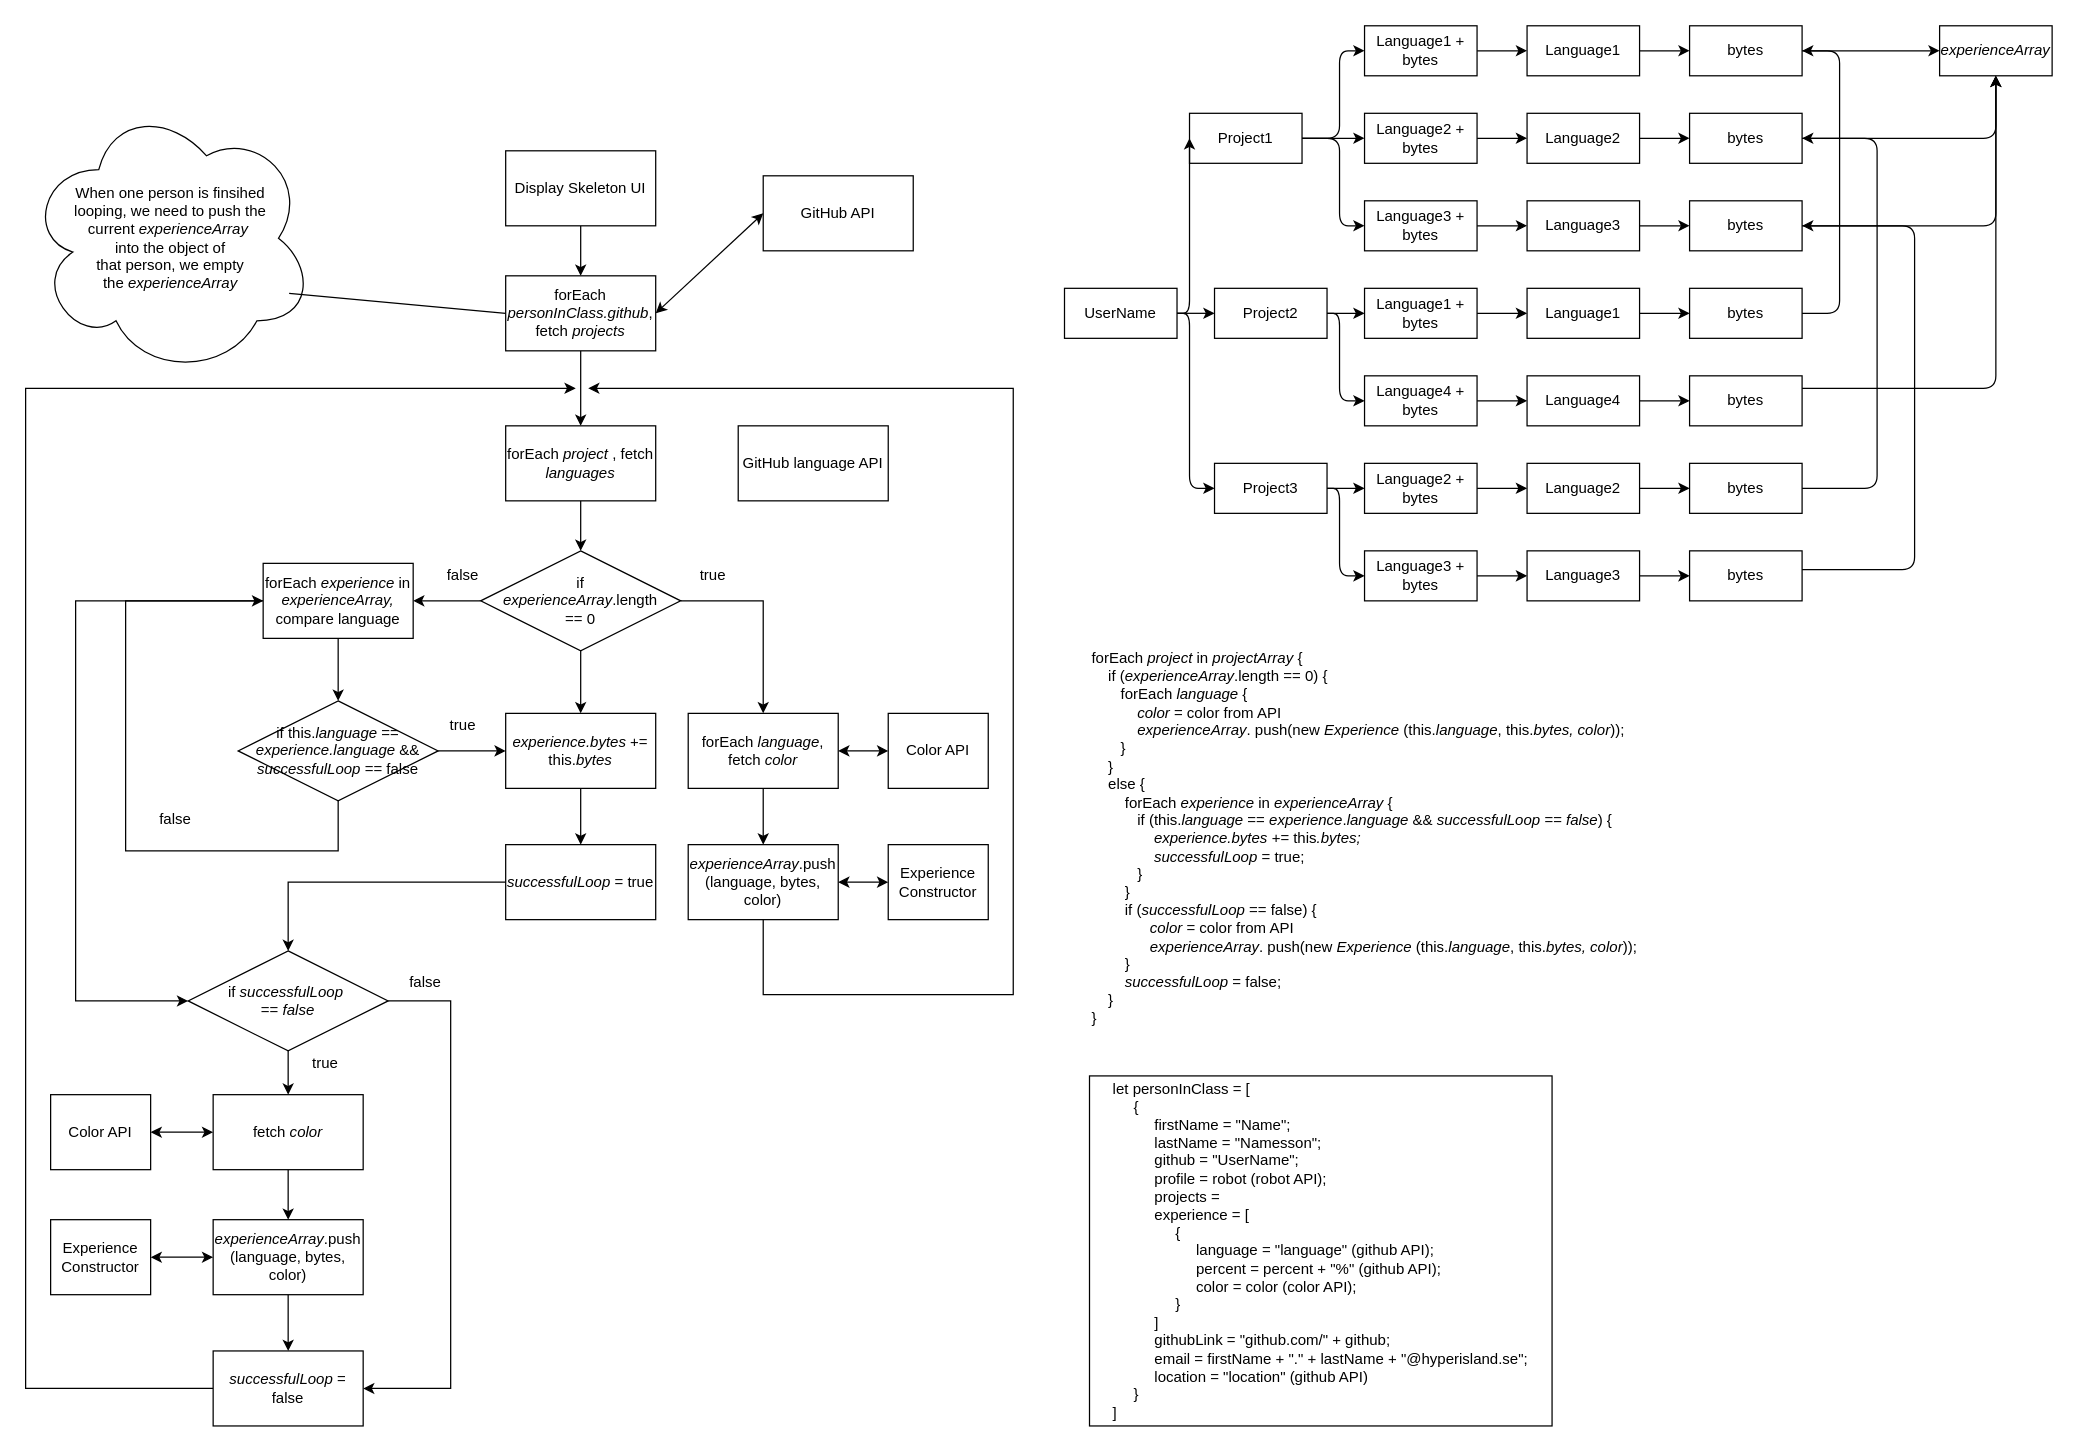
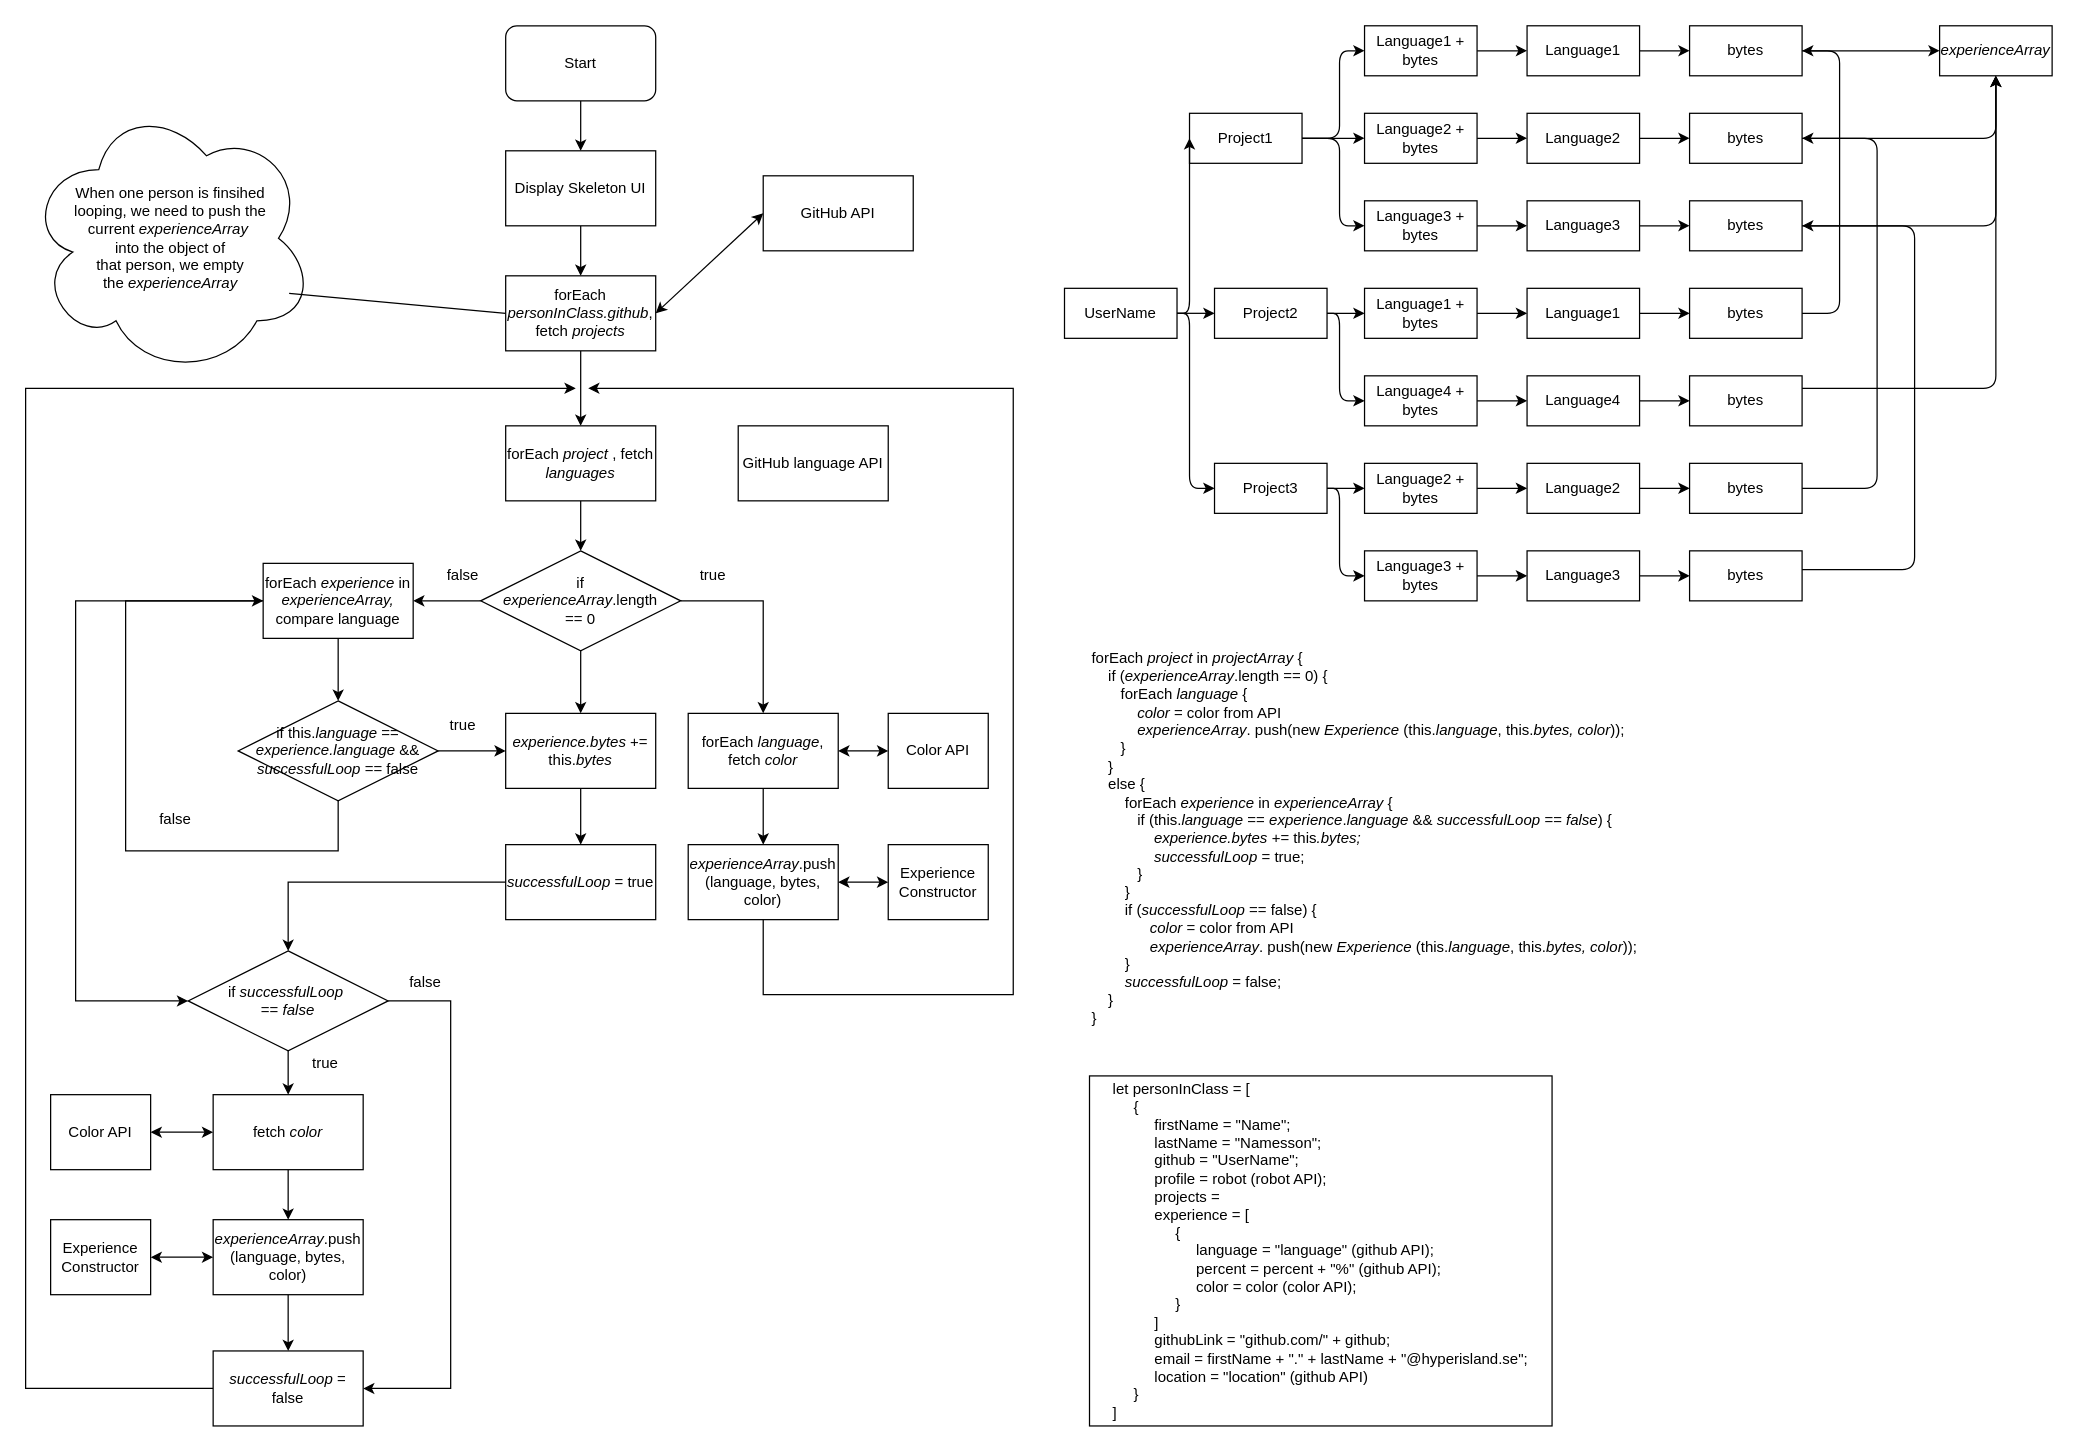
node "Start": added
edge "Start" -> "Display Skeleton UI": added
